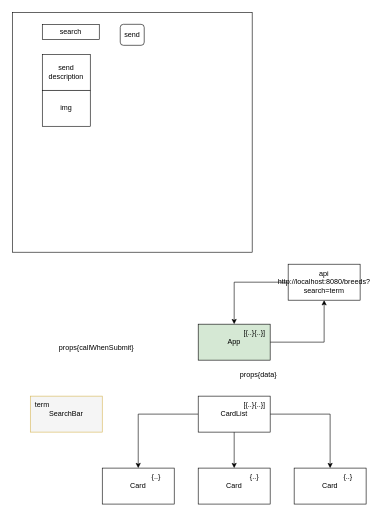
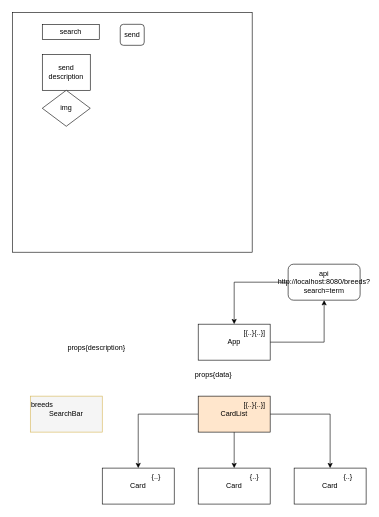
node "img": shape rectangle -> diamond
node "api http://localhost:8080/breeds?search=term": shape rectangle -> rounded rectangle
node "App": fillcolor #d5e8d4 -> #ffffff
node "props{callWhenSubmit}": label "props{callWhenSubmit}" -> "props{description}"
node "props{data}": moved (258, 375) -> (213, 375)
node "term": label "term" -> "breeds"
node "CardList": fillcolor #ffffff -> #ffe6cc
